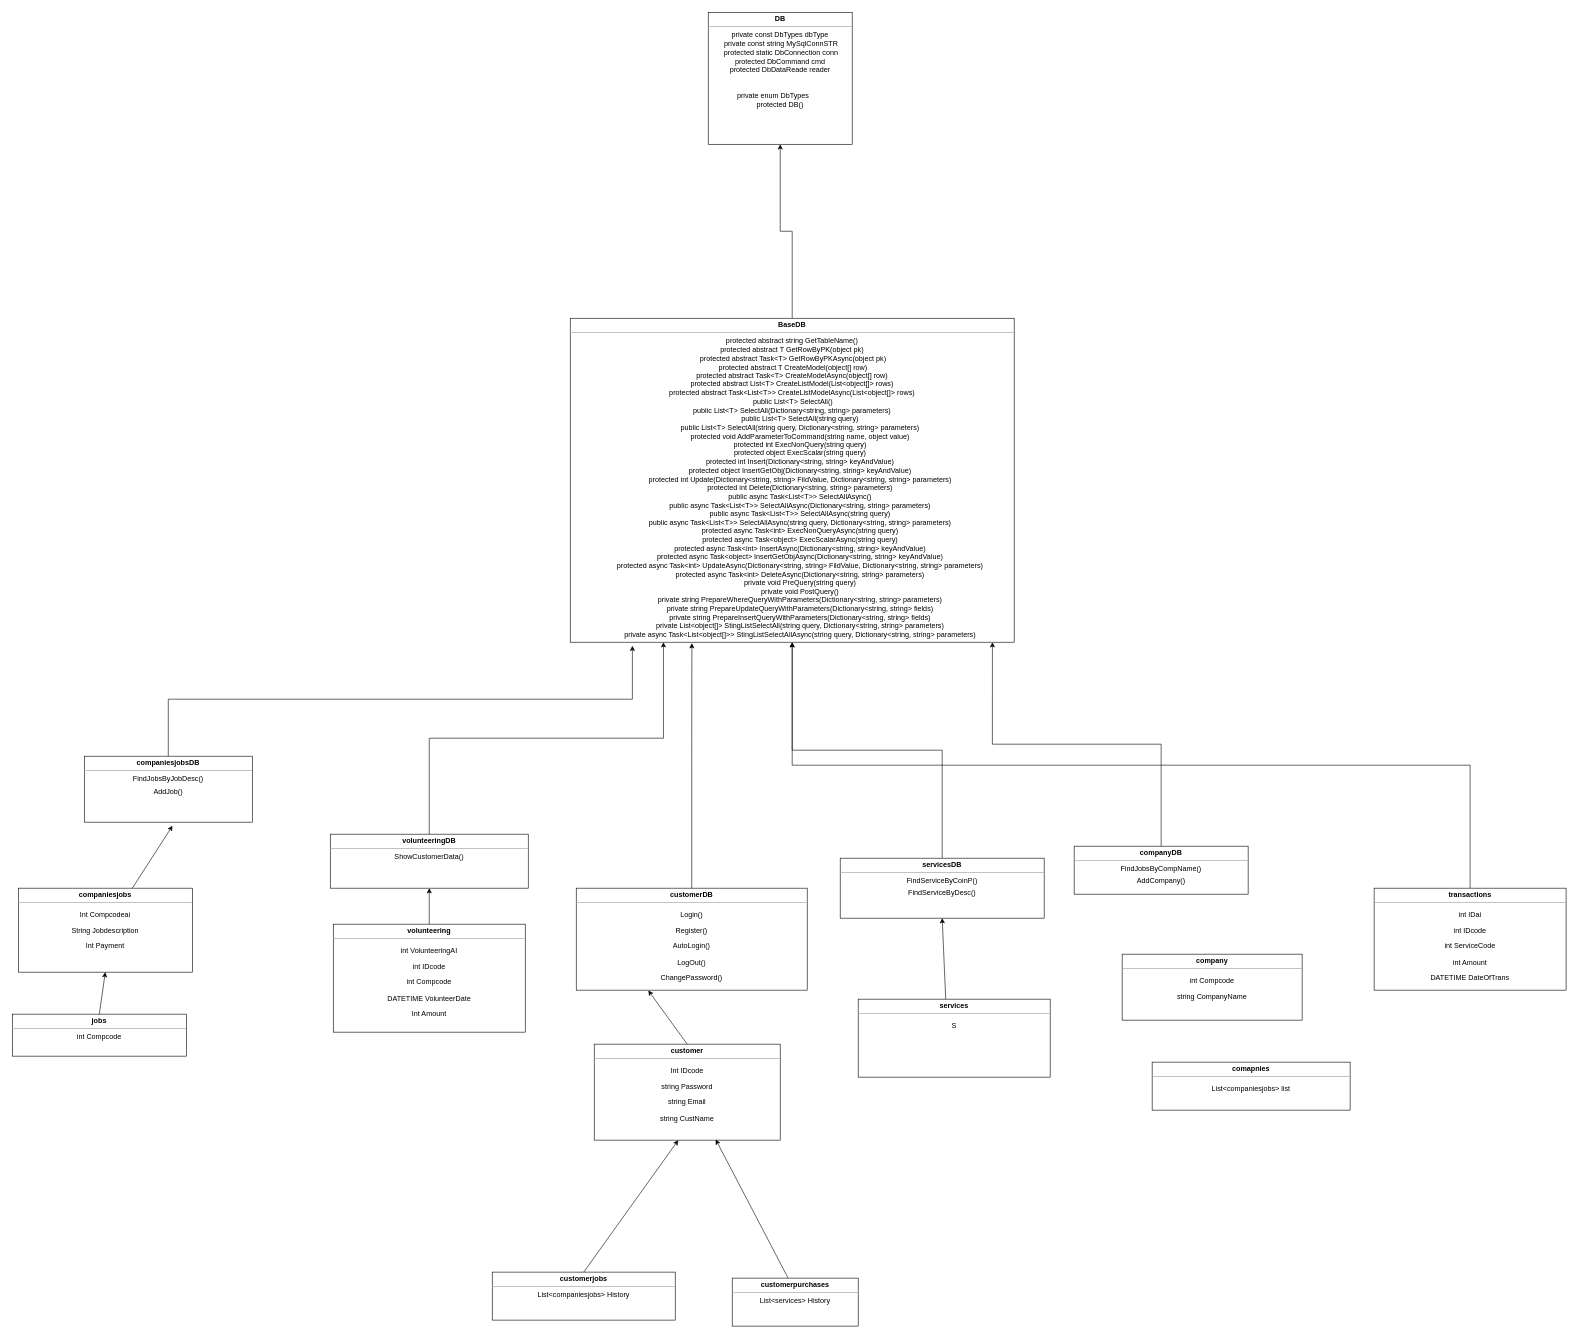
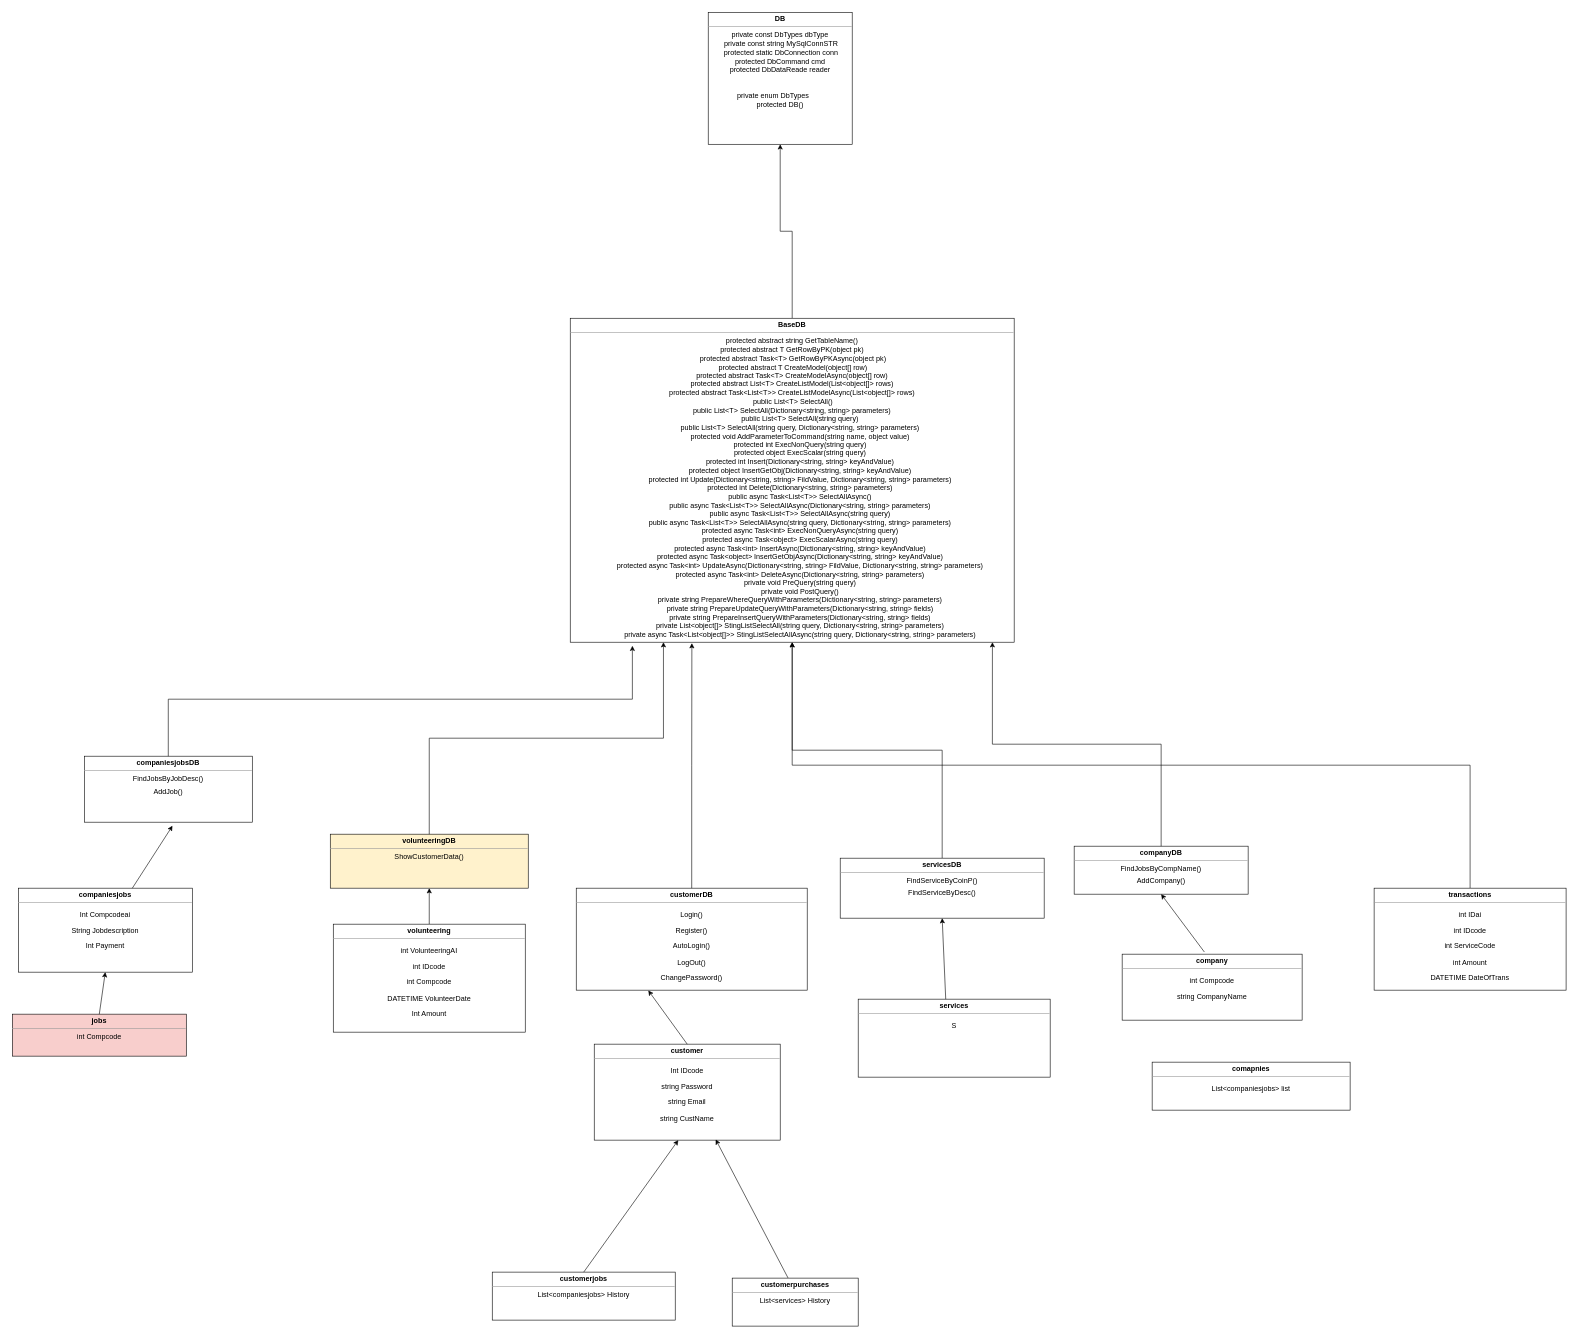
node "volunteeringDB ShowCustomerData()": fillcolor #ffffff -> #fff2cc
edge "company int Compcode string CompanyName" -> "companyDB FindJobsByCompName() AddCompany()": added
node "jobs int Compcode": fillcolor #ffffff -> #f8cecc
